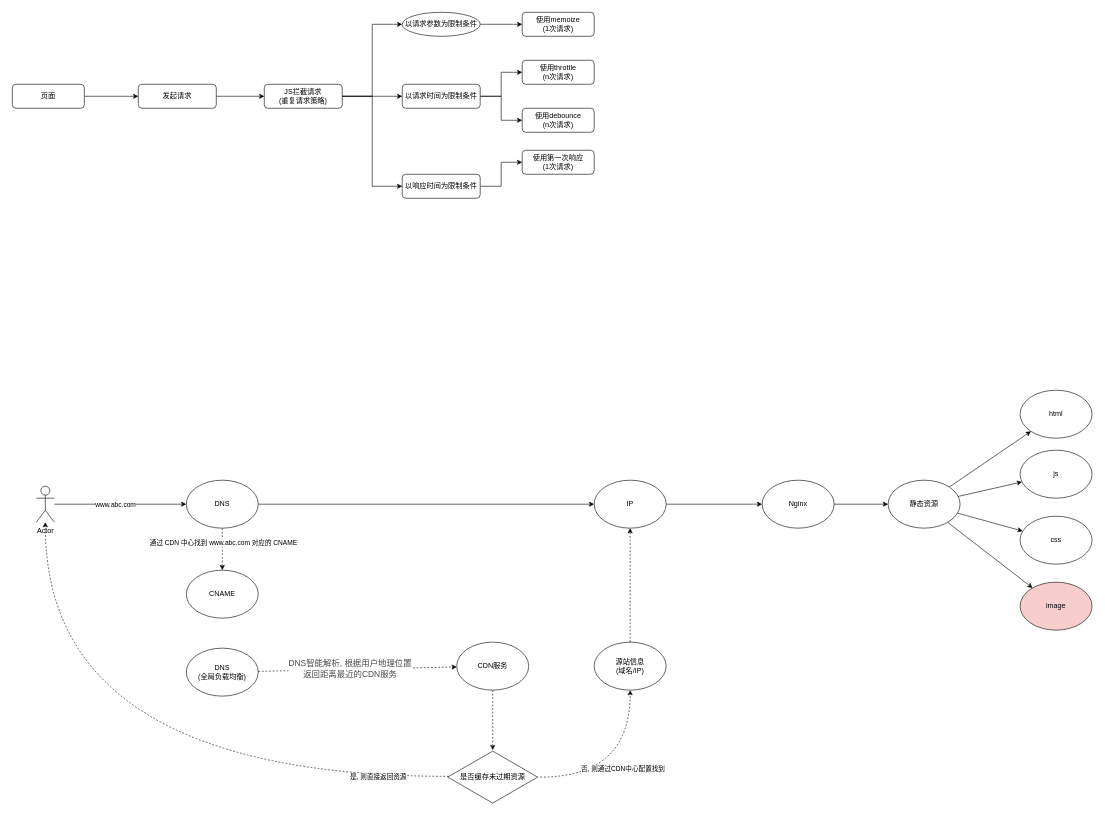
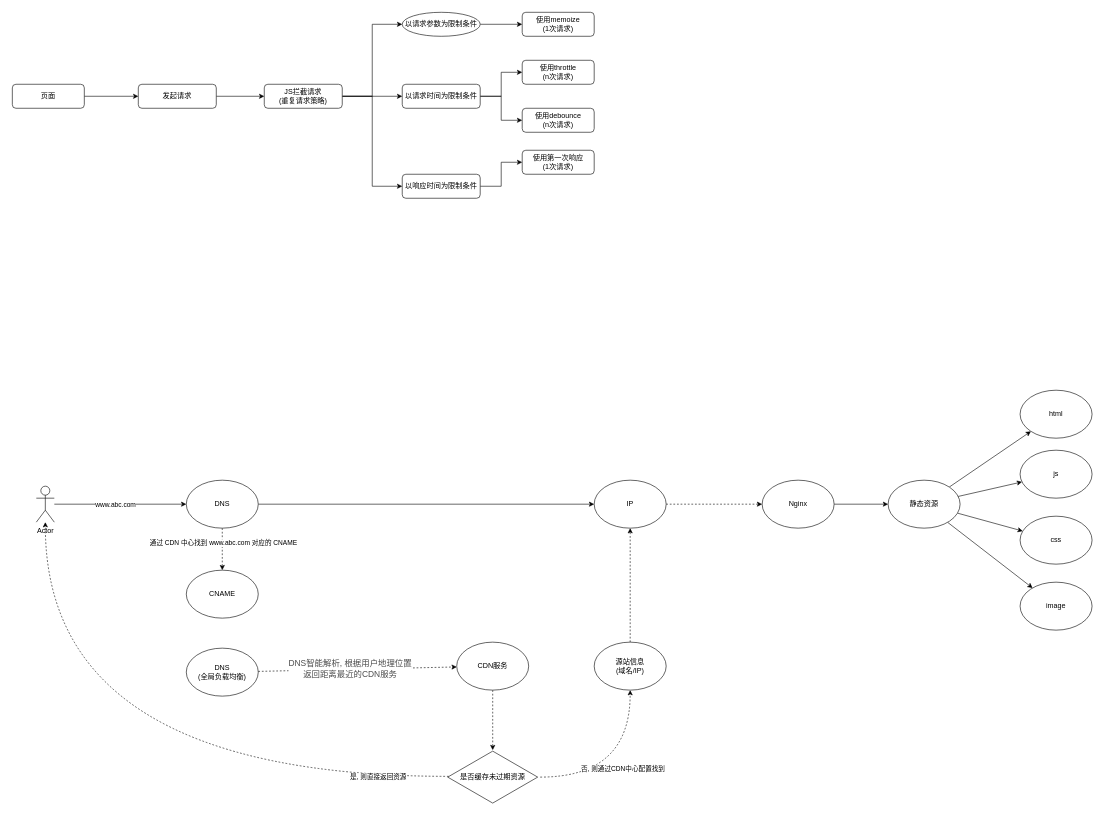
edge "IP" -> "Nginx": style solid -> dashed
node "image": fillcolor #f8cecc -> #ffffff
